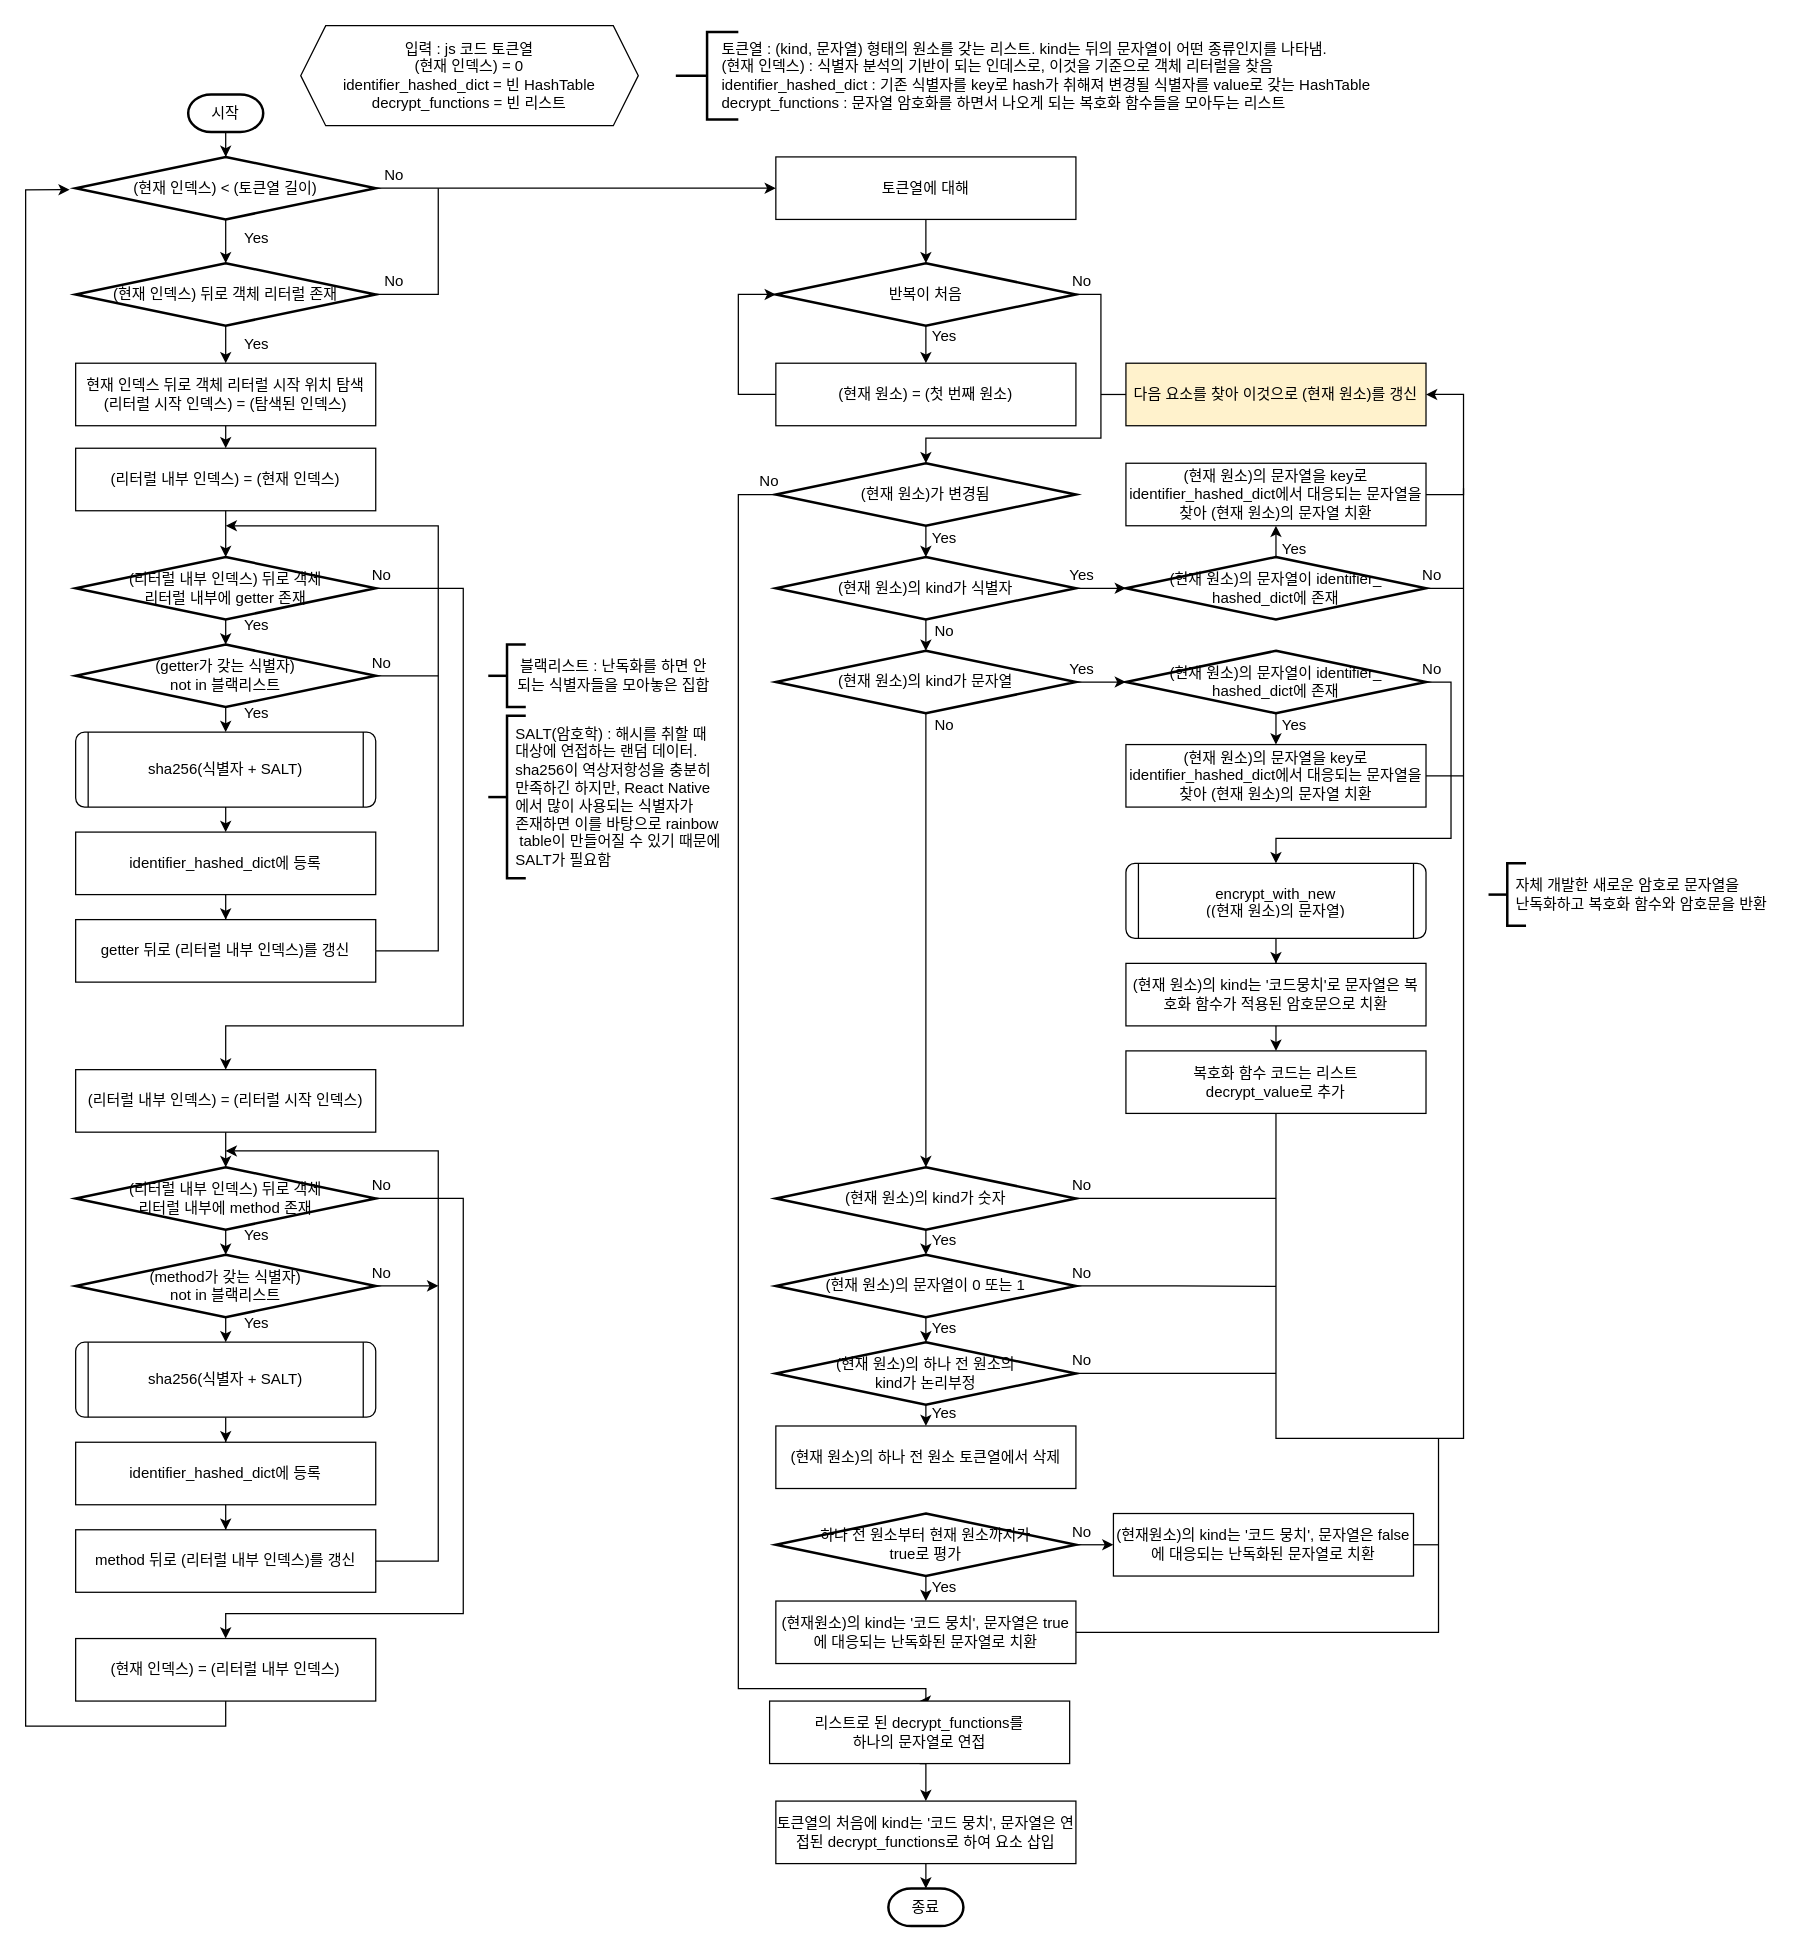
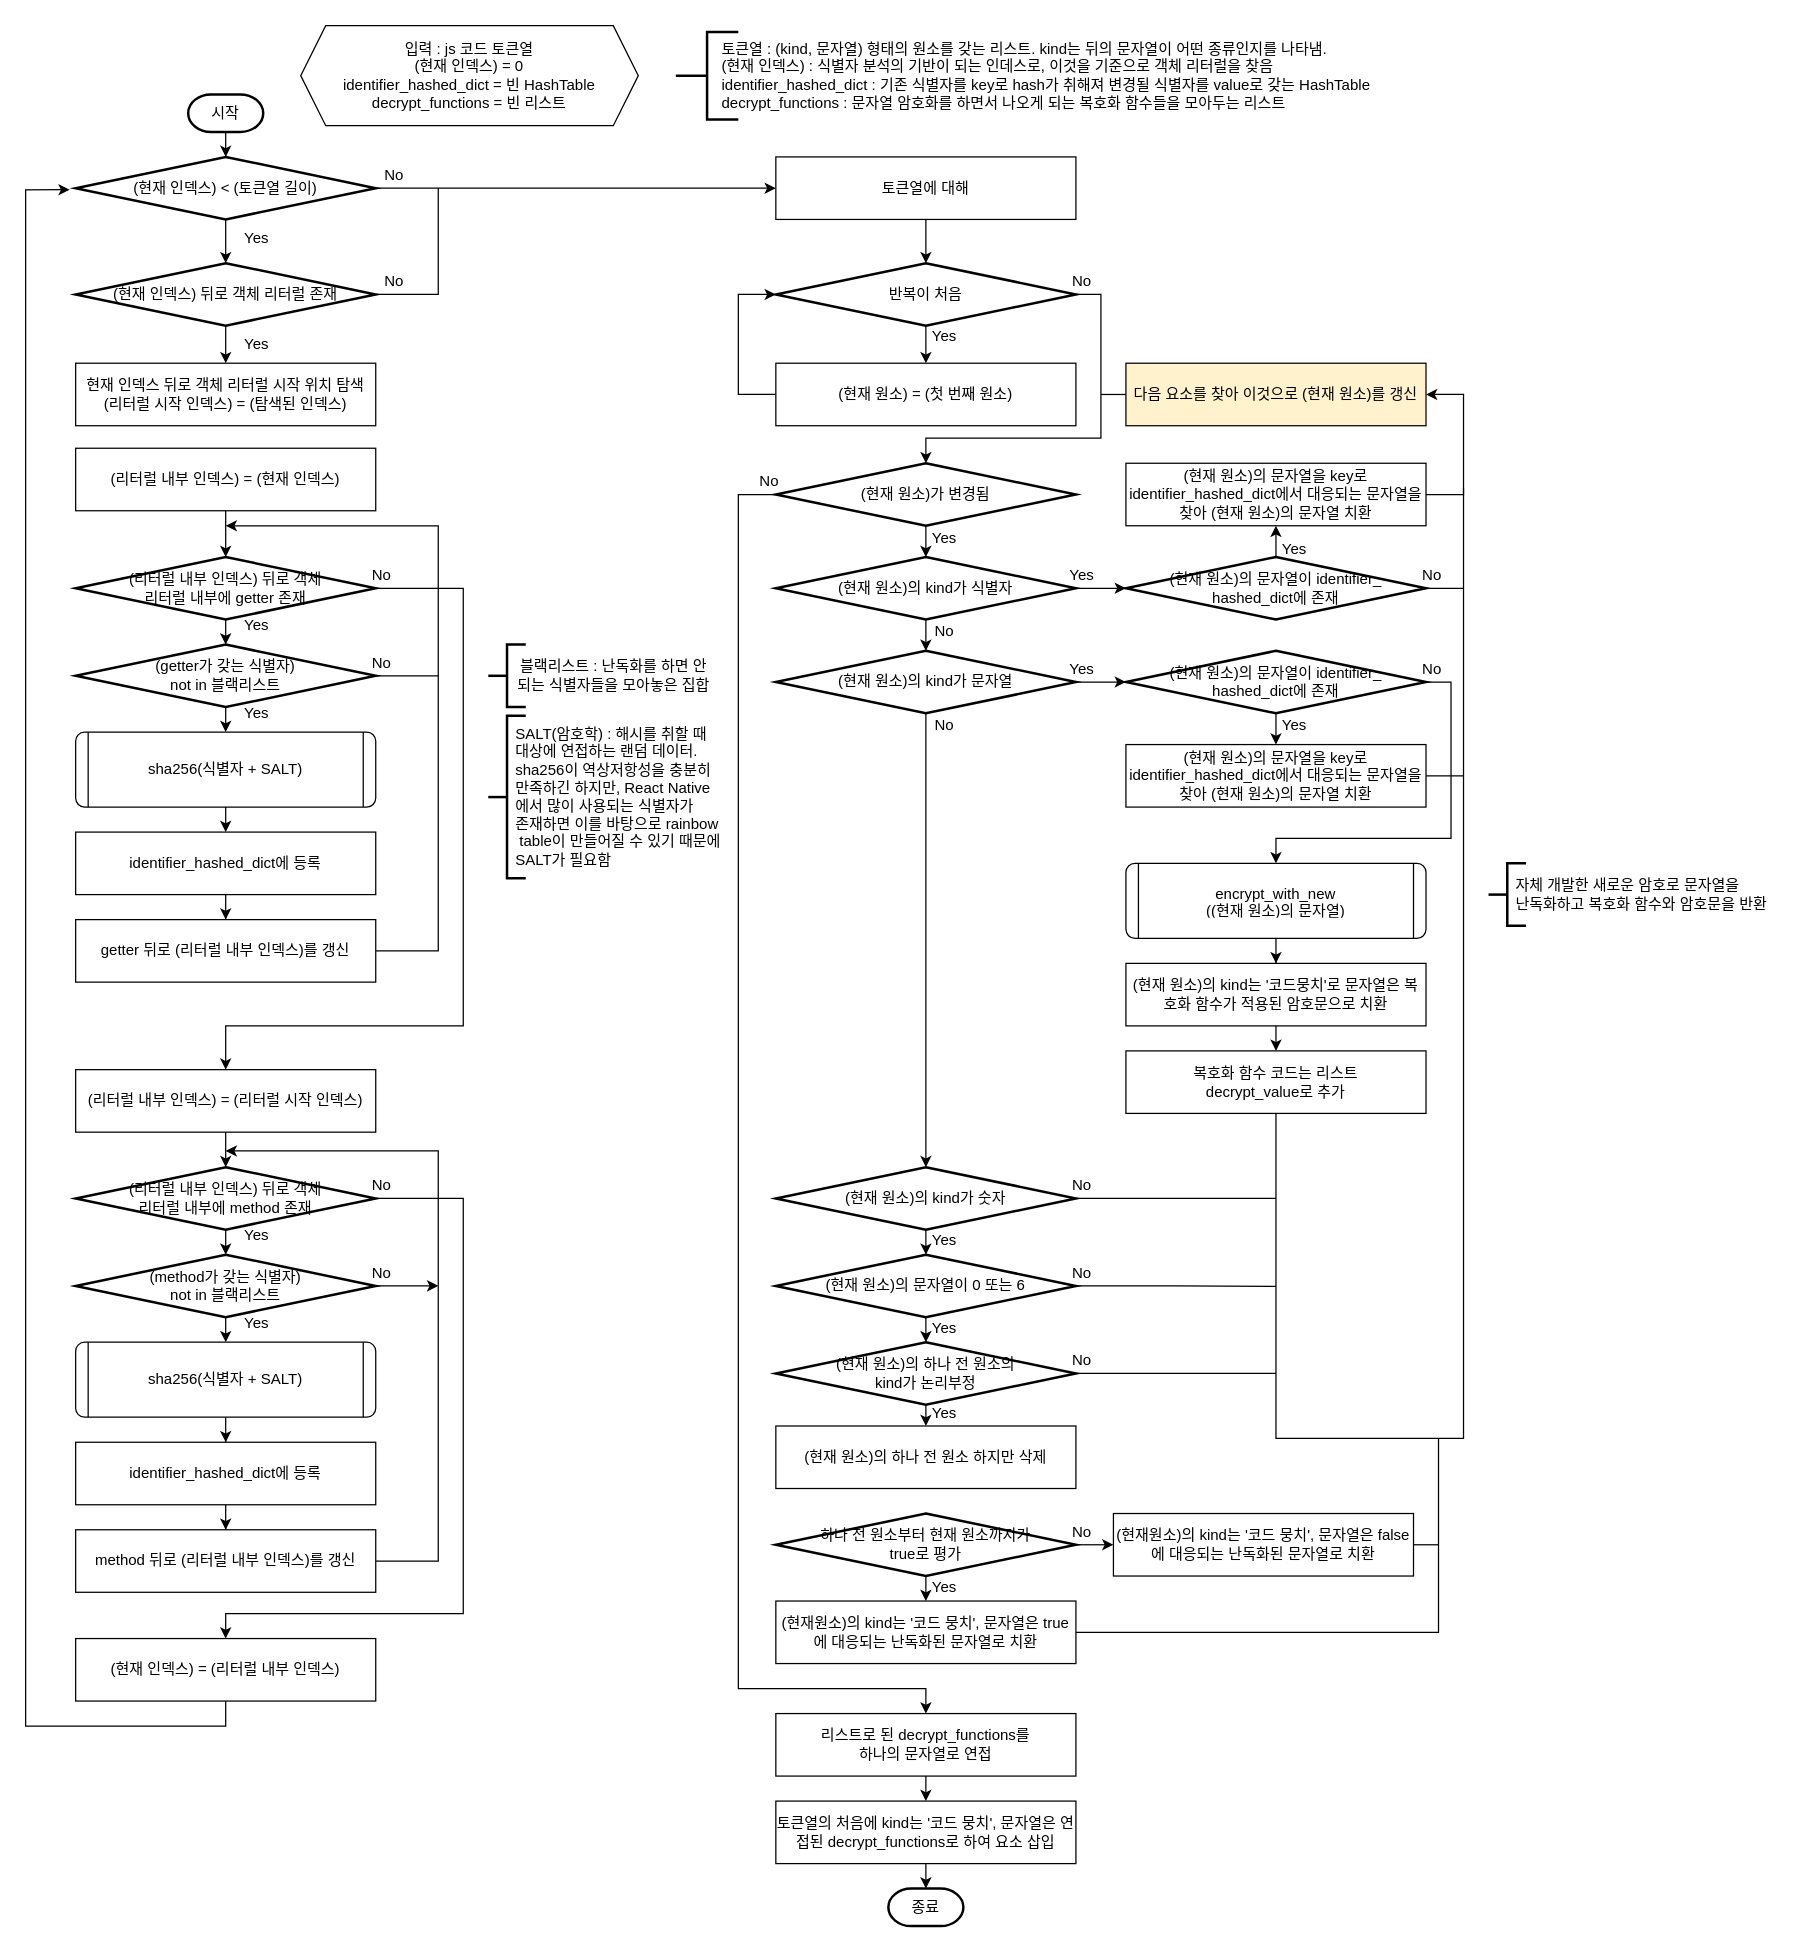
edge "현재 인덱스 뒤로 객체 리터럴 시작 위치 탐색 (리터럴 시작 인덱스) = (탐색된 인덱스)" -> "(리터럴 내부 인덱스) = (현재 인덱스)": removed
node "(현재 원소)의 문자열이 0 또는 1": label "(현재 원소)의 문자열이 0 또는 1" -> "(현재 원소)의 문자열이 0 또는 6"
node "(현재 원소)의 하나 전 원소 토큰열에서 삭제": label "(현재 원소)의 하나 전 원소 토큰열에서 삭제" -> "(현재 원소)의 하나 전 원소 하지만 삭제"
node "리스트로 된 decrypt_functions를 하나의 문자열로 연접": moved (919, 1732) -> (926, 1744)
